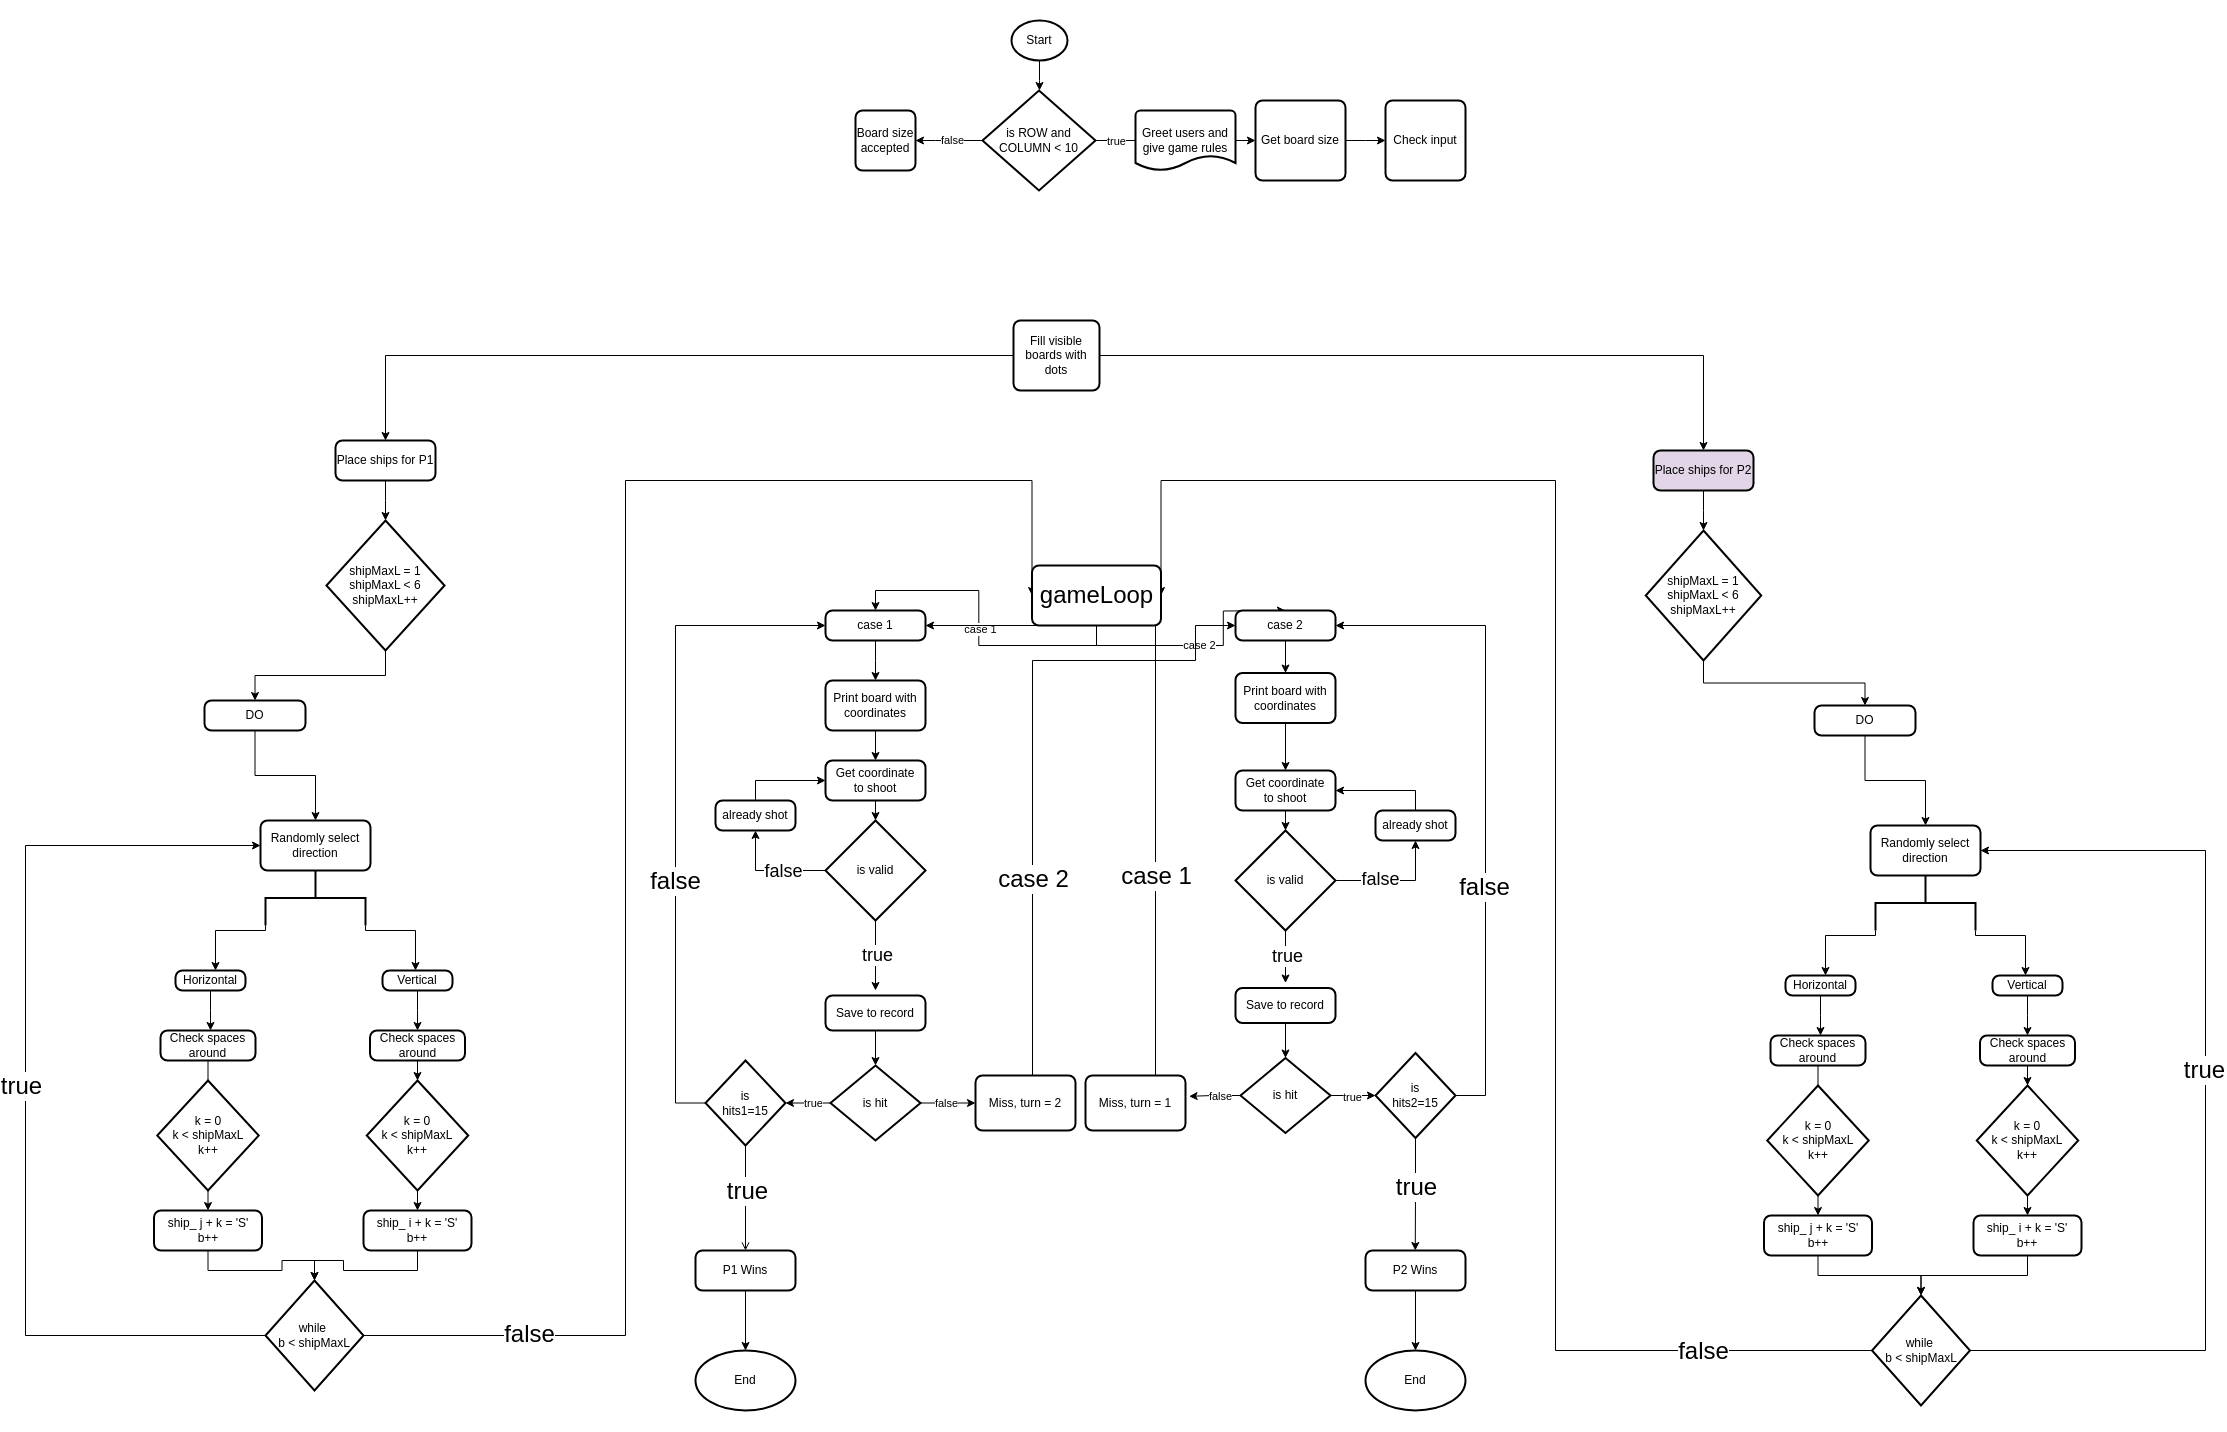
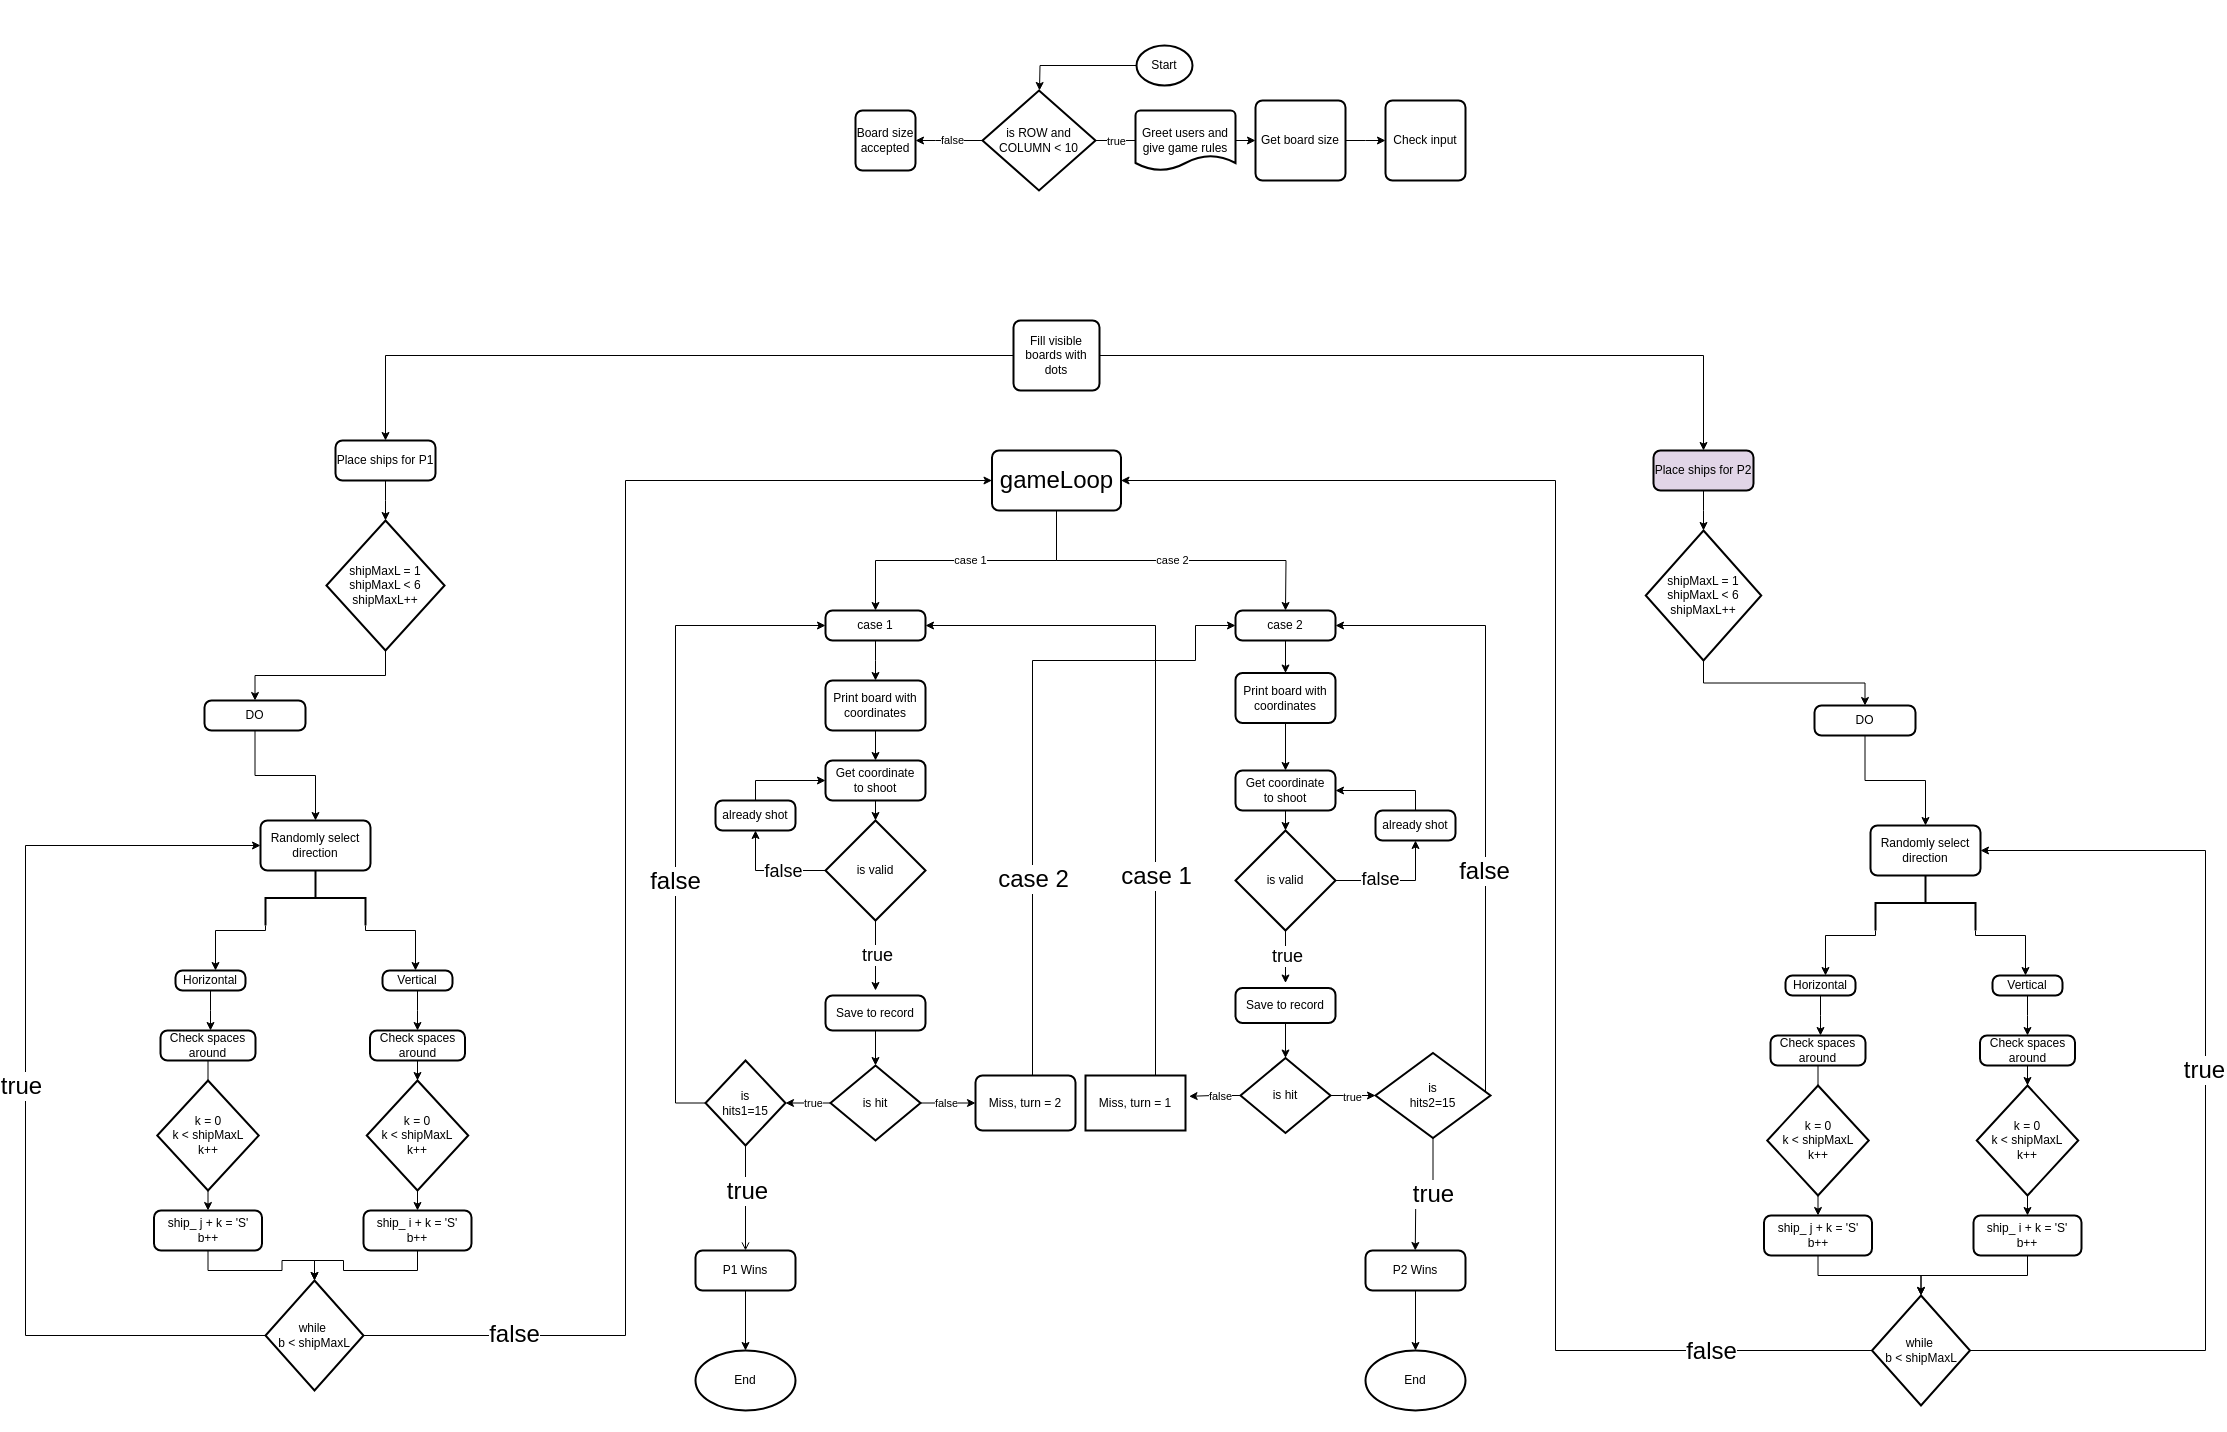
node "Start": moved (1040, 41) -> (1165, 66)
node "gameLoop": moved (1097, 596) -> (1057, 481)
node "is hits2=15": size 80x85 -> 115x85
node "Miss, turn = 1": shape rounded rectangle -> rectangle
